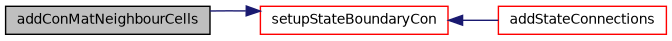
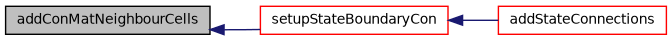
edge "addConMatNeighbourCells" -> "setupStateBoundaryCon": reversed
